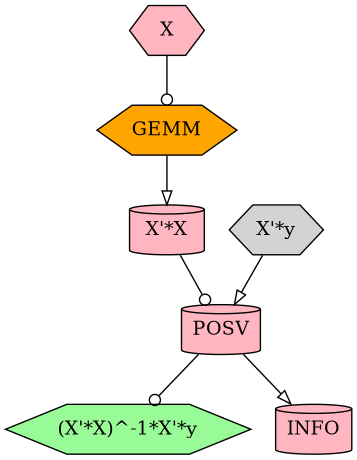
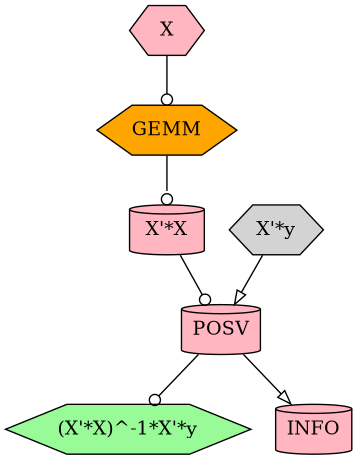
edge "GEMM" -> "X'*X": arrowhead onormal -> odot
